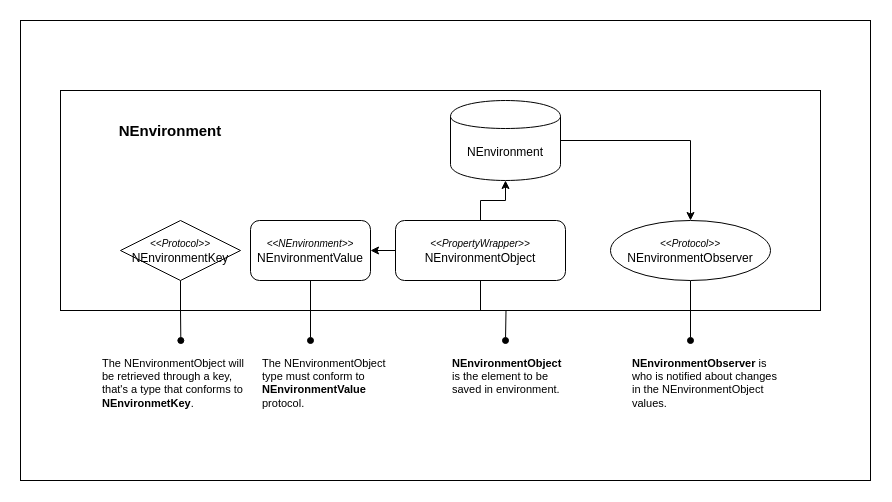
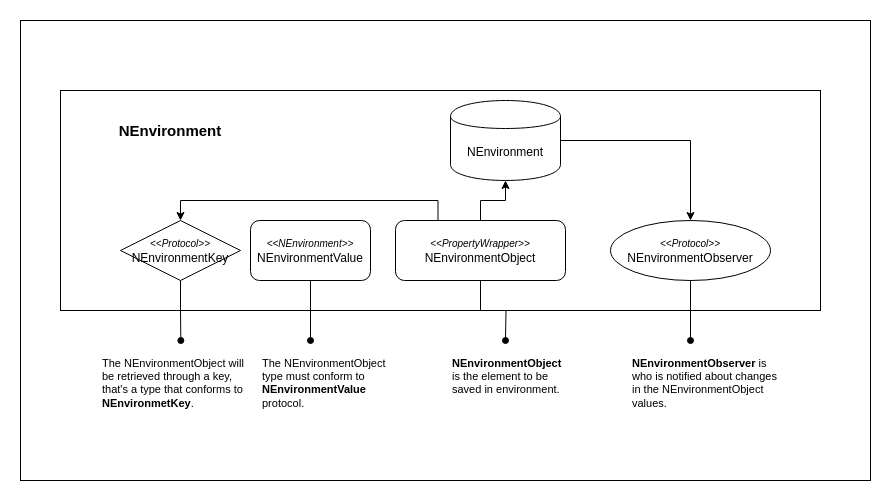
edge "<<PropertyWrapper>> NEnvironmentObject" -> "<<Protocol>> NEnvironmentKey": added
edge "<<PropertyWrapper>> NEnvironmentObject" -> "<<NEnvironment>> NEnvironmentValue": removed
